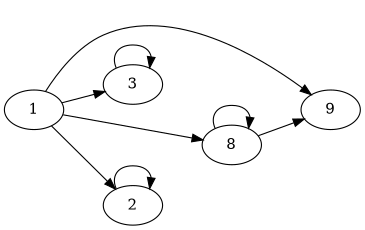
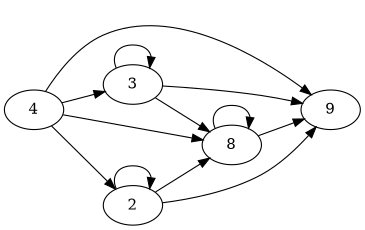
edge "3" -> "9": added
node "1": label "1" -> "4"
edge "3" -> "8": added
edge "2" -> "8": added
edge "2" -> "9": added
